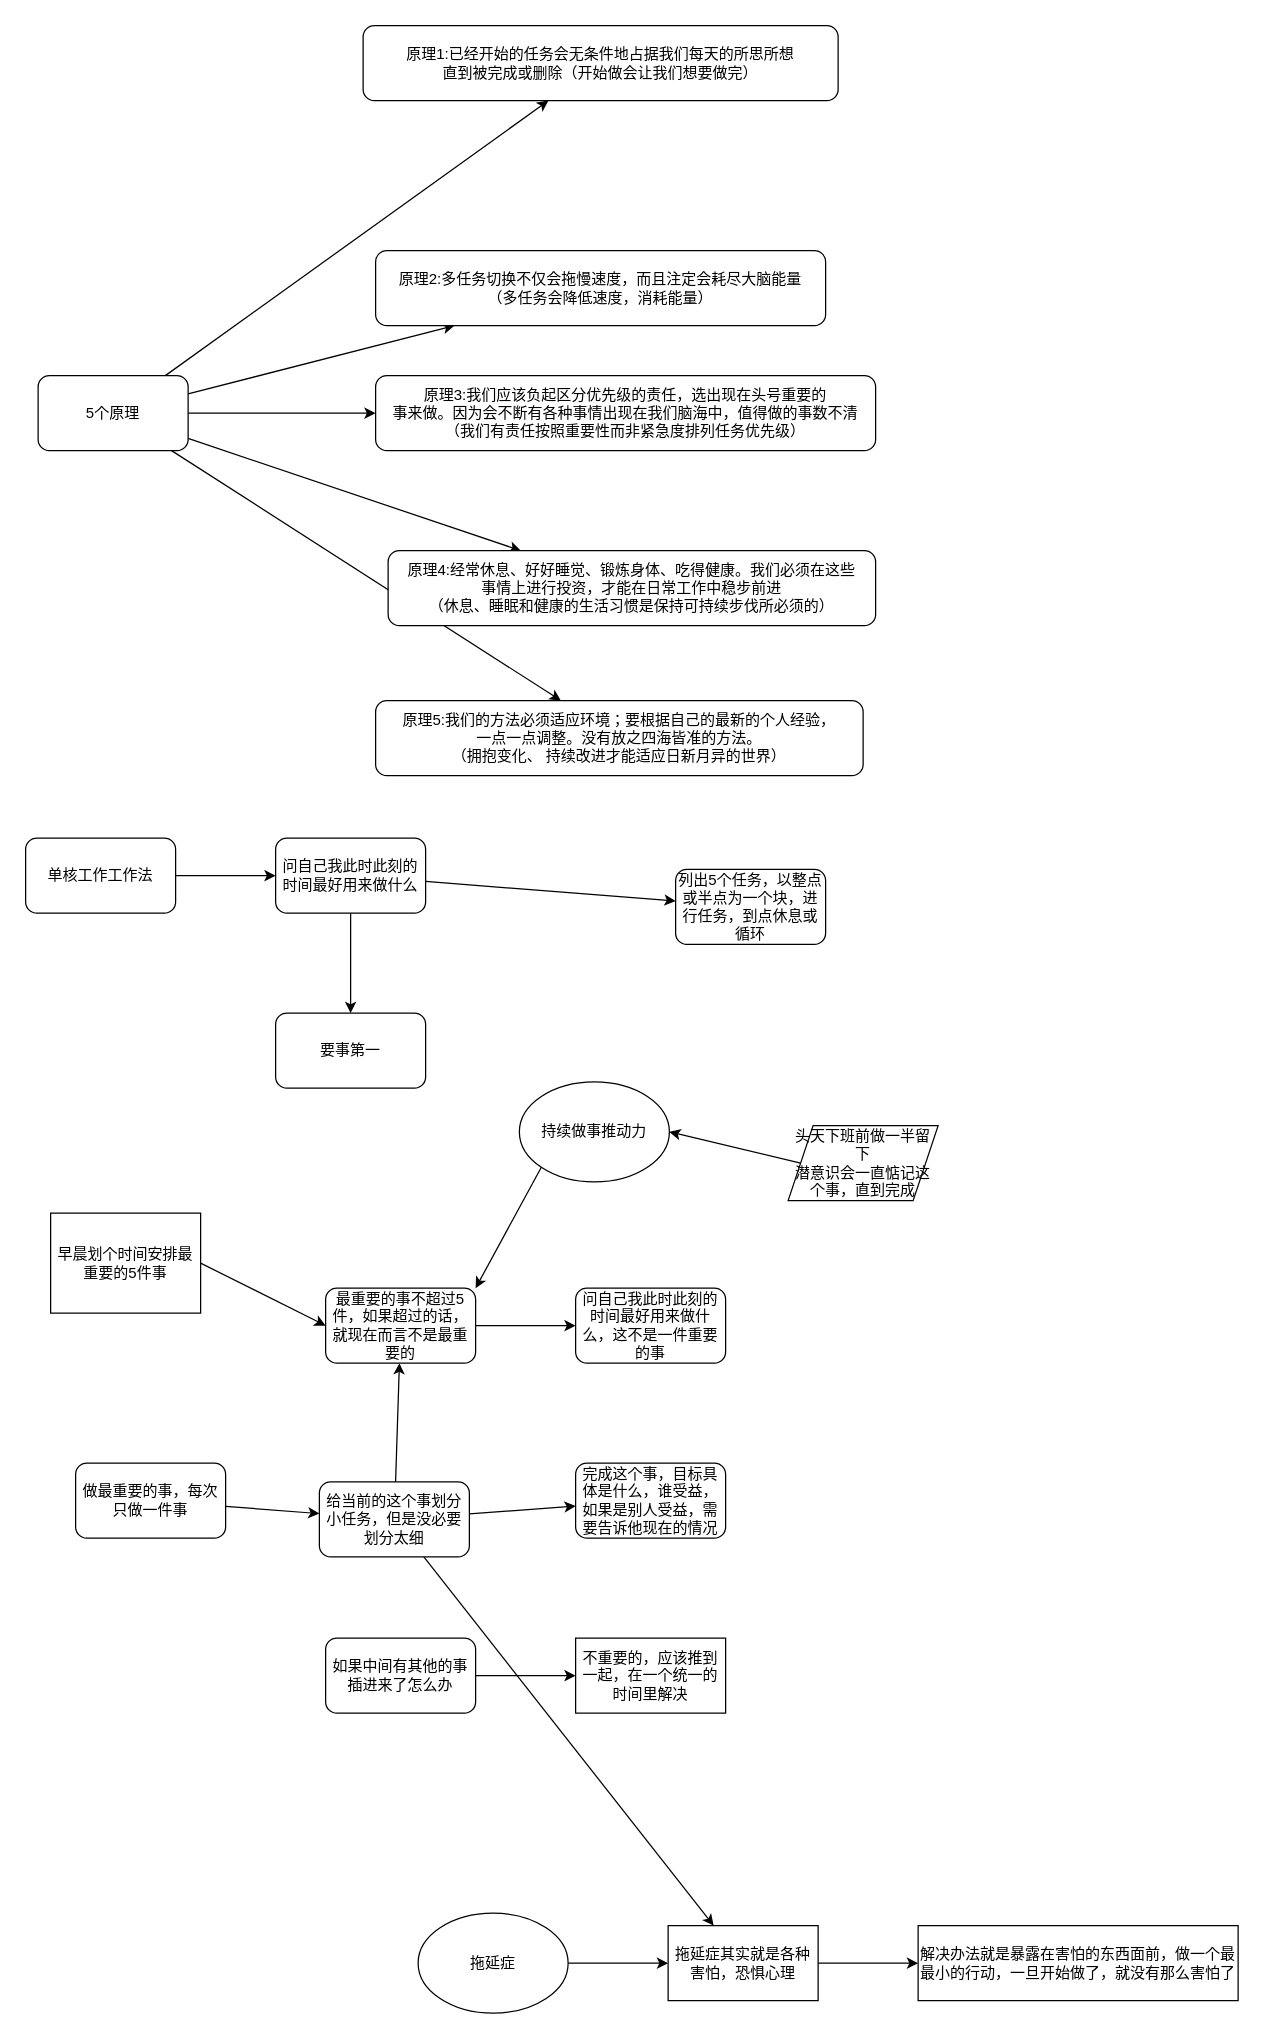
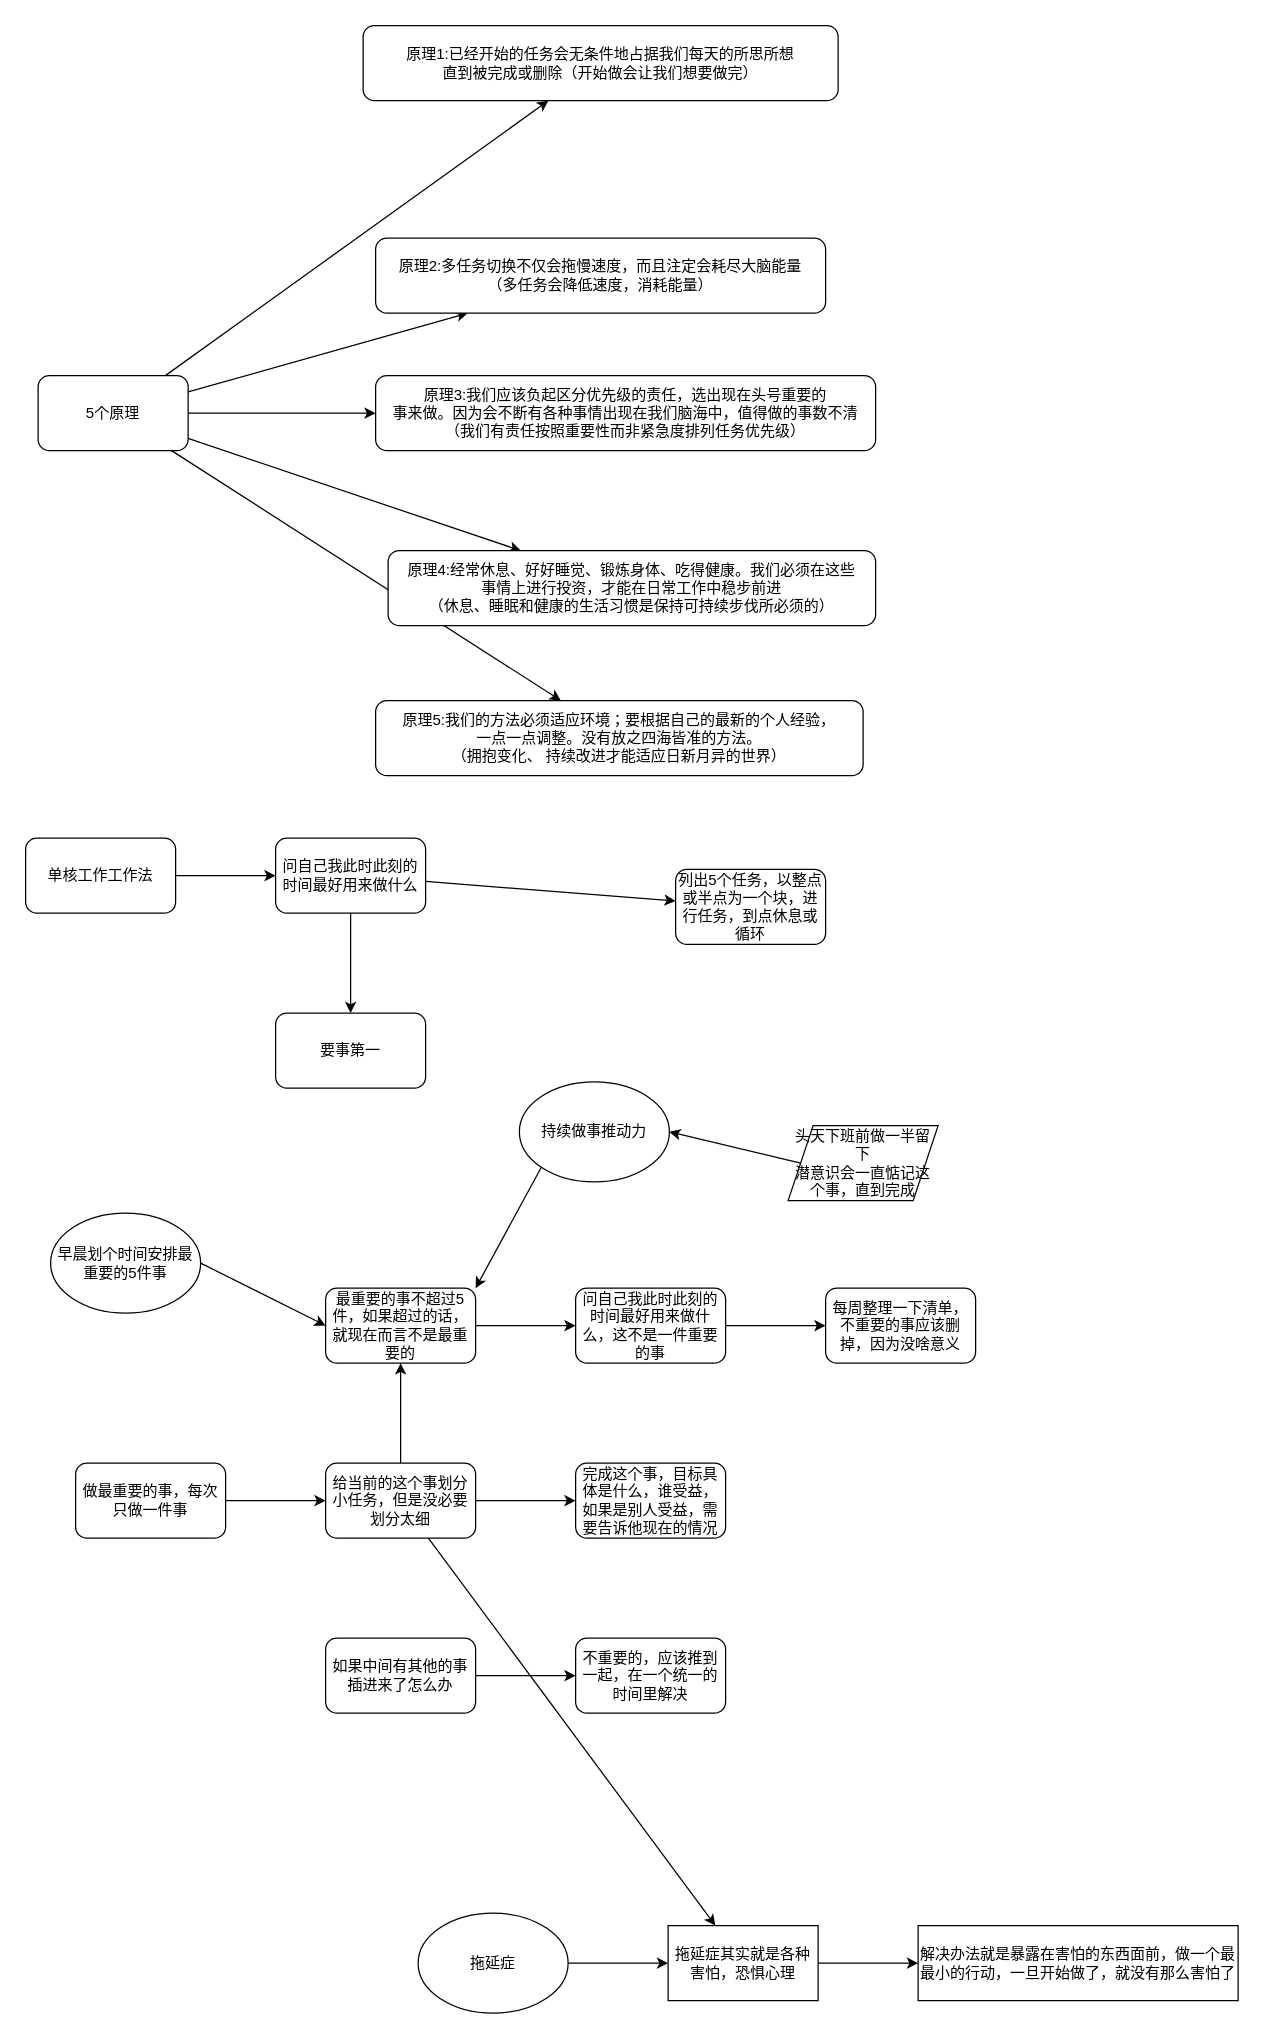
node "原理2:多任务切换不仅会拖慢速度，而且注定会耗尽大脑能量 （多任务会降低速度，消耗能量）": moved (601, 288) -> (601, 276)
node "早晨划个时间安排最重要的5件事": shape rectangle -> ellipse
edge "问自己我此时此刻的时间最好用来做什么，这不是一件重要的事" -> "每周整理一下清单，不重要的事应该删掉，因为没啥意义": added
node "每周整理一下清单，不重要的事应该删掉，因为没啥意义": added
node "给当前的这个事划分小任务，但是没必要划分太细": moved (394, 1519) -> (401, 1501)
node "不重要的，应该推到一起，在一个统一的时间里解决": shape rectangle -> rounded rectangle
